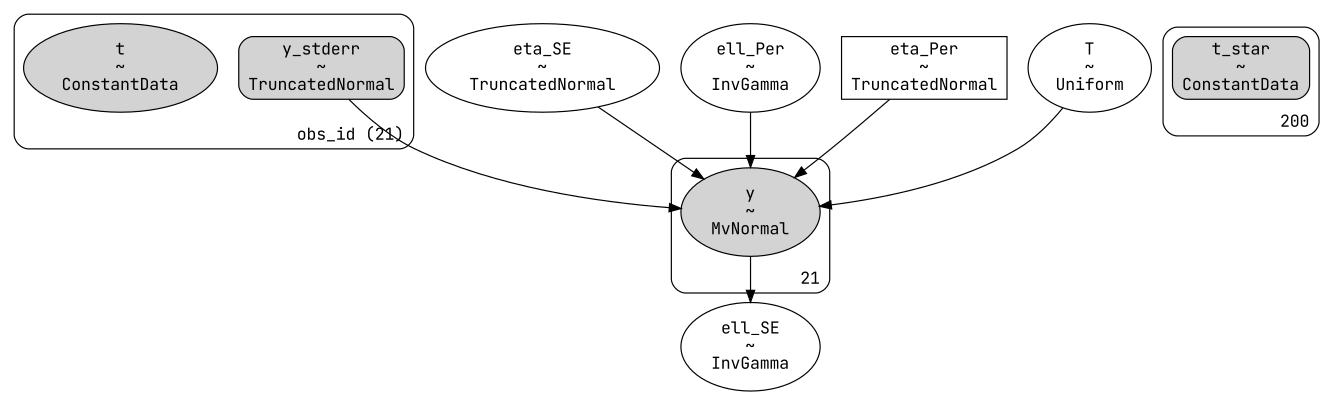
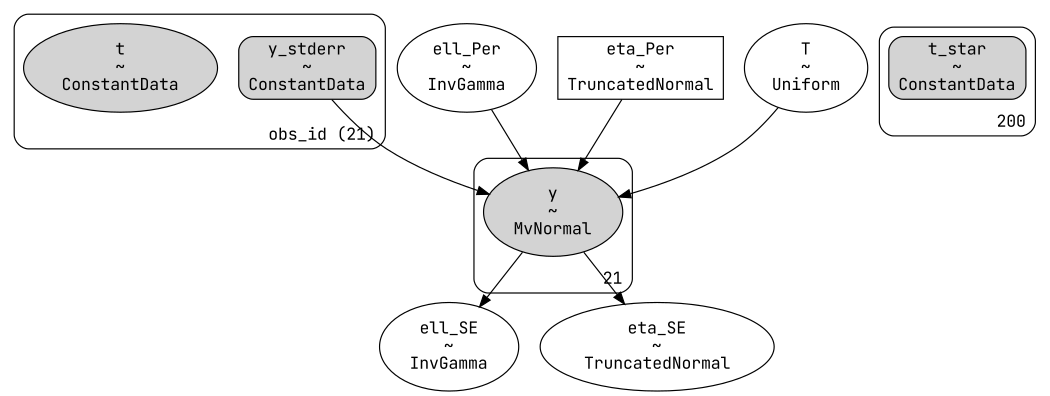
node "y_stderr ~ TruncatedNormal": label "y_stderr ~ TruncatedNormal" -> "y_stderr ~ ConstantData"
edge "eta_SE ~ TruncatedNormal" -> "y ~ MvNormal": reversed
